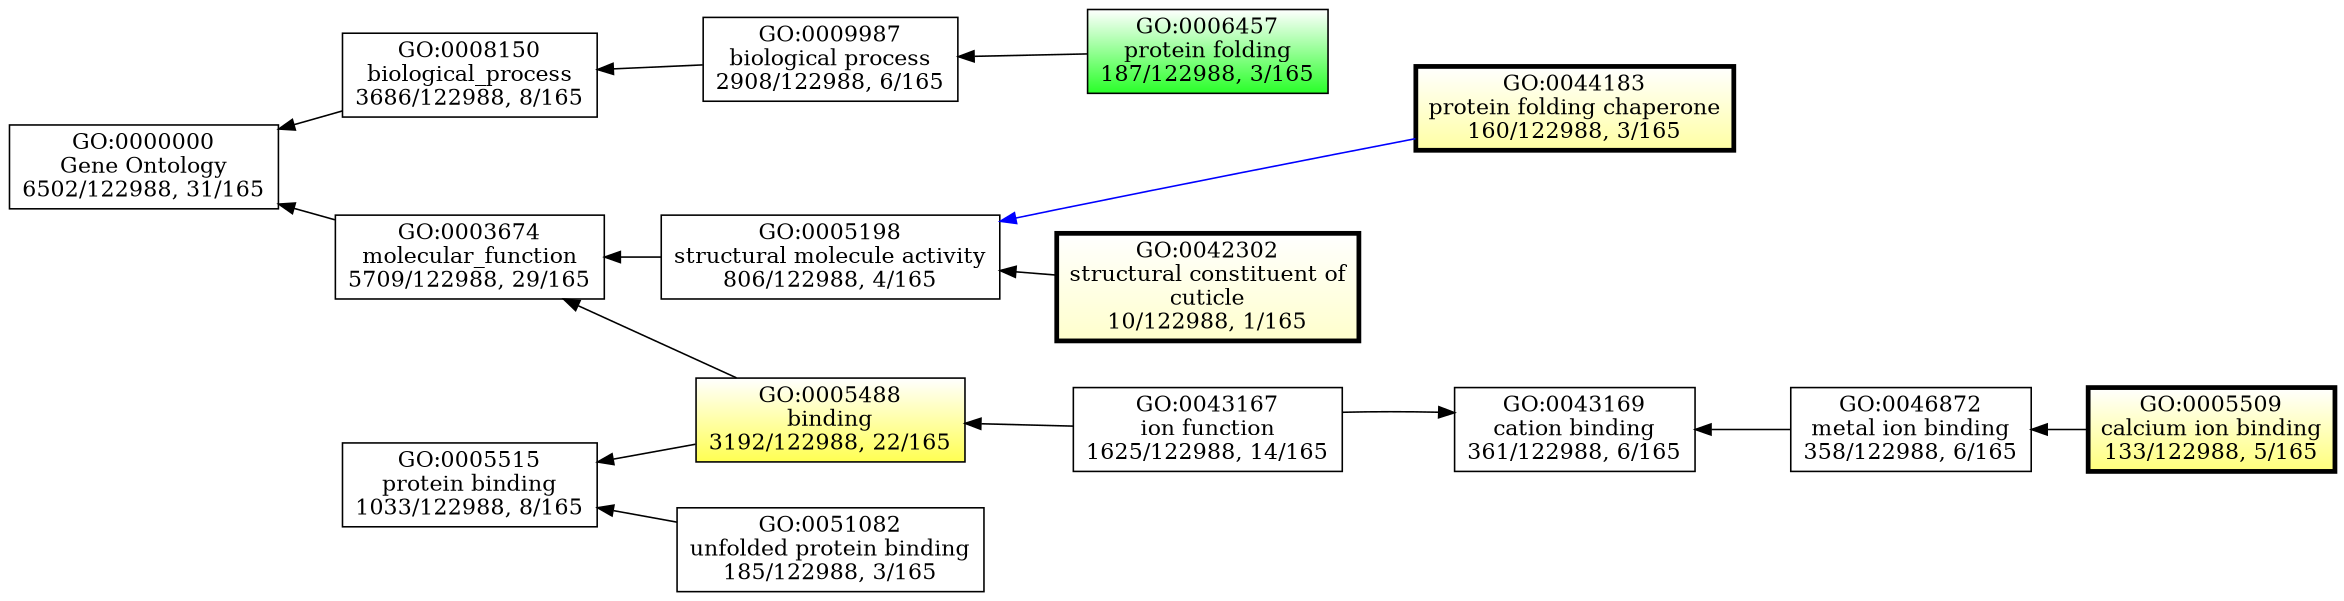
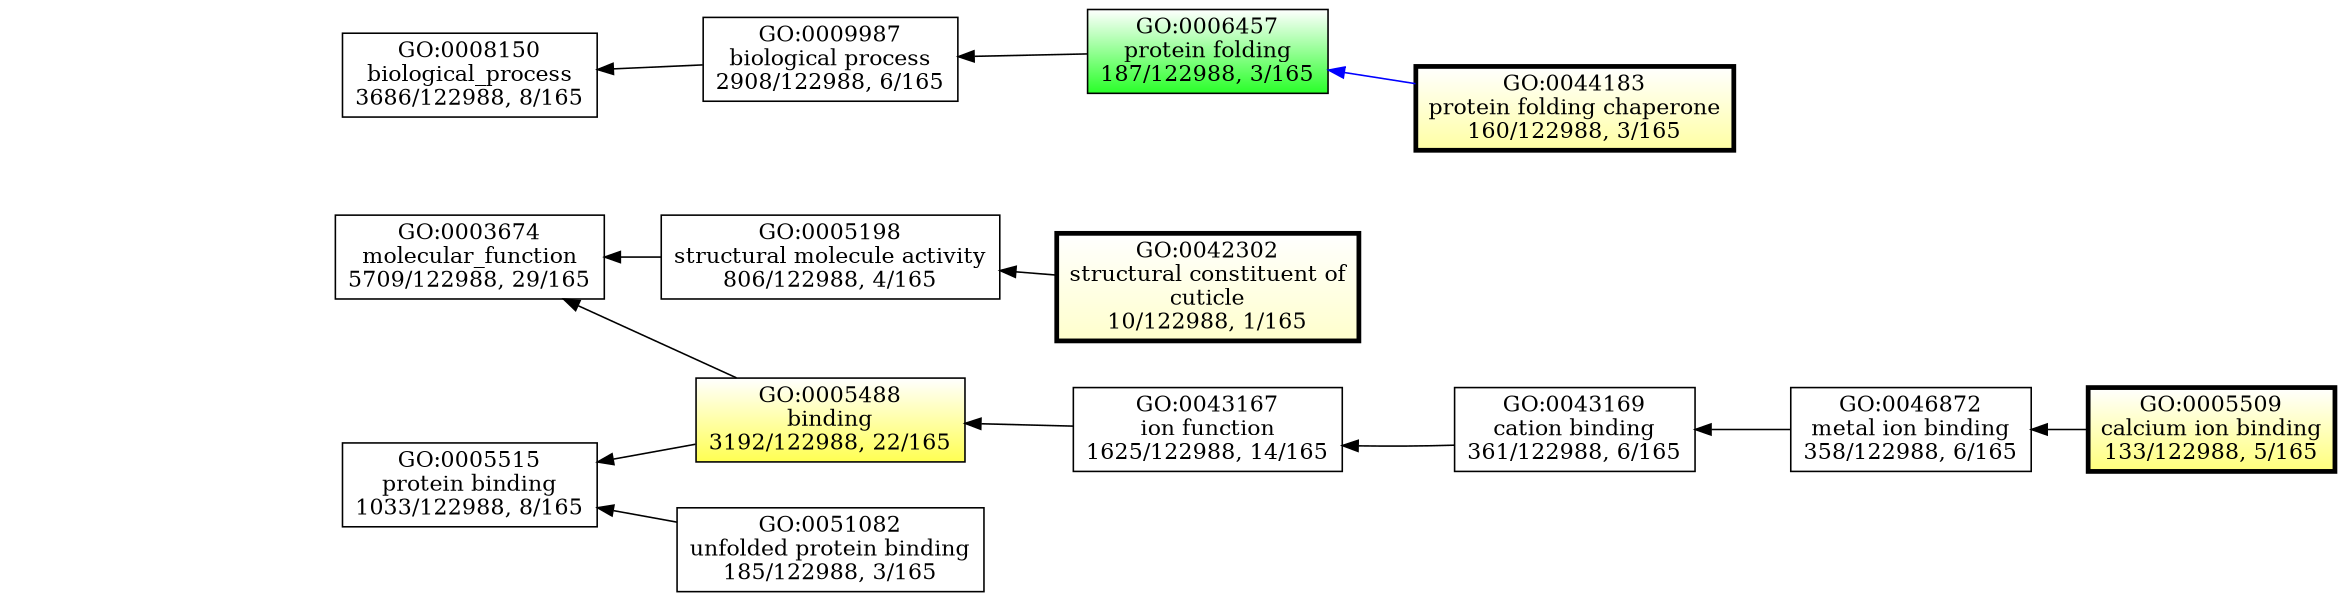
node "GO:0000000 Gene Ontology 6502/122988, 31/165": removed
edge "GO:0044183 protein folding chaperone 160/122988, 3/165" -> "GO:0005198 structural molecule activity 806/122988, 4/165": now "GO:0044183 protein folding chaperone 160/122988, 3/165" -> "GO:0006457 protein folding 187/122988, 3/165"
edge "GO:0043167 ion function 1625/122988, 14/165" -> "GO:0043169 cation binding 361/122988, 6/165": reversed
